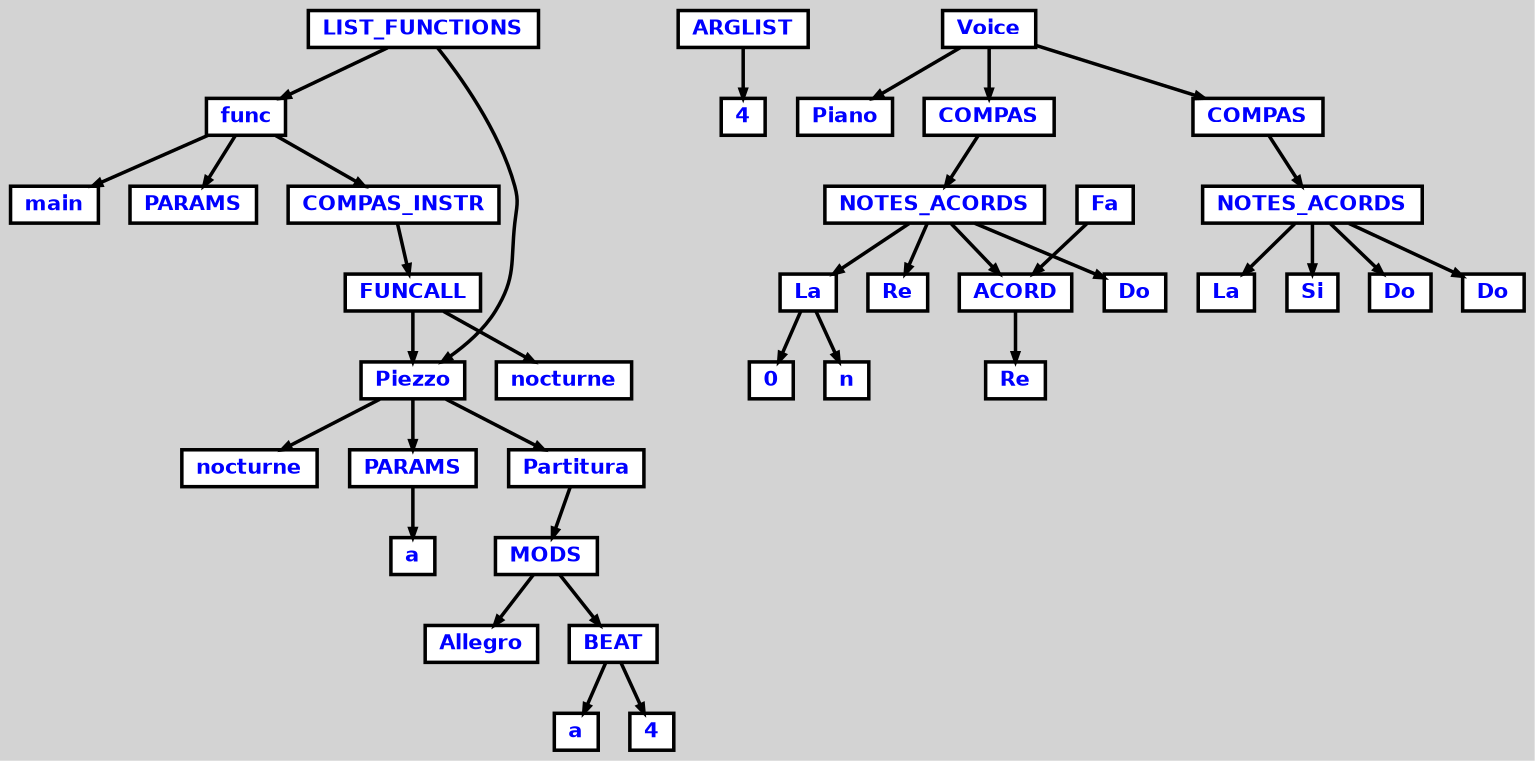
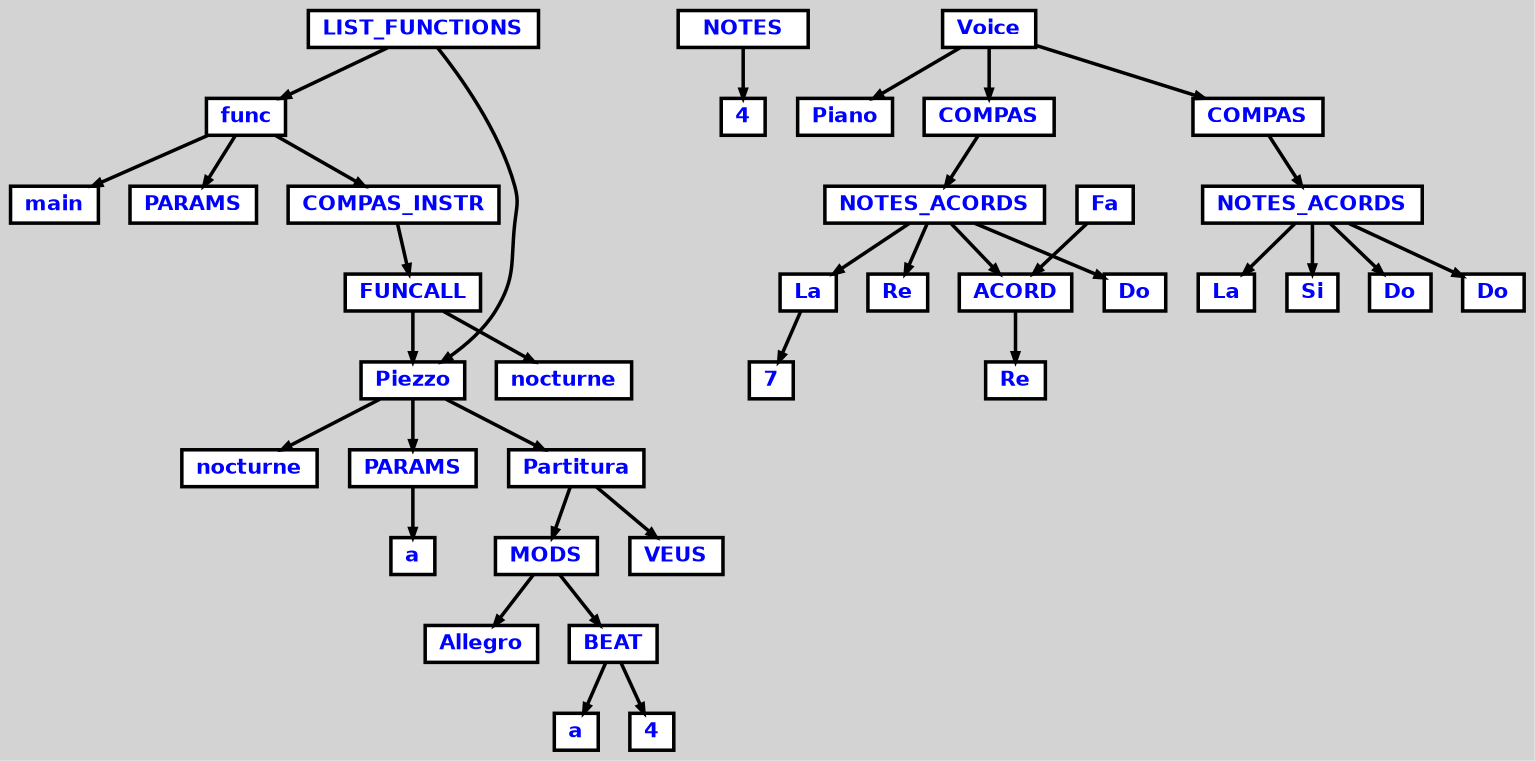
node "ARGLIST": label "ARGLIST" -> "NOTES"
node "0": label "0" -> "7"
node "n": removed
node "VEUS": added
